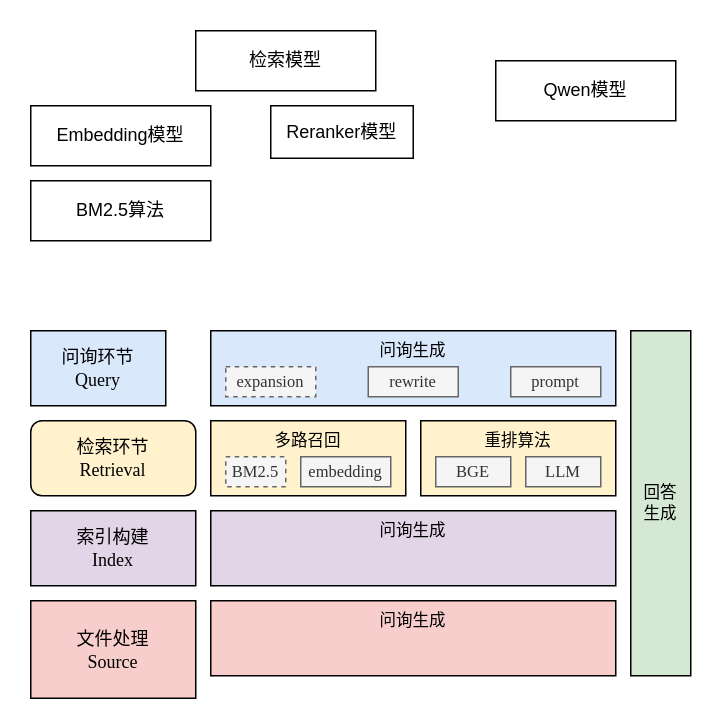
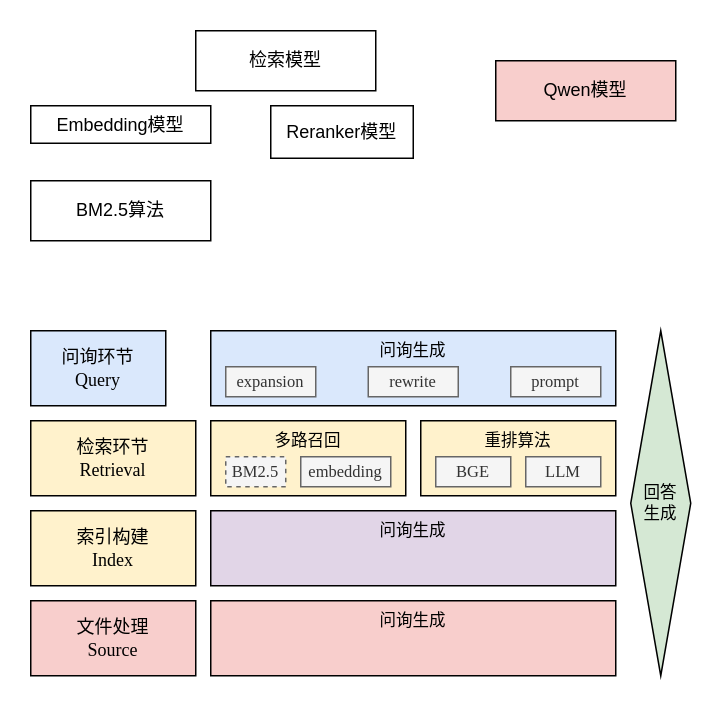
node "Qwen模型": fillcolor #ffffff -> #f8cecc
node "Embedding模型": size 180x60 -> 180x38
node "expansion": style dashed -> solid
node "检索环节 Retrieval": shape rounded rectangle -> rectangle
node "回答 生成": shape rectangle -> diamond
node "索引构建 Index": fillcolor #e1d5e7 -> #fff2cc
node "文件处理 Source": size 165x98 -> 165x75
